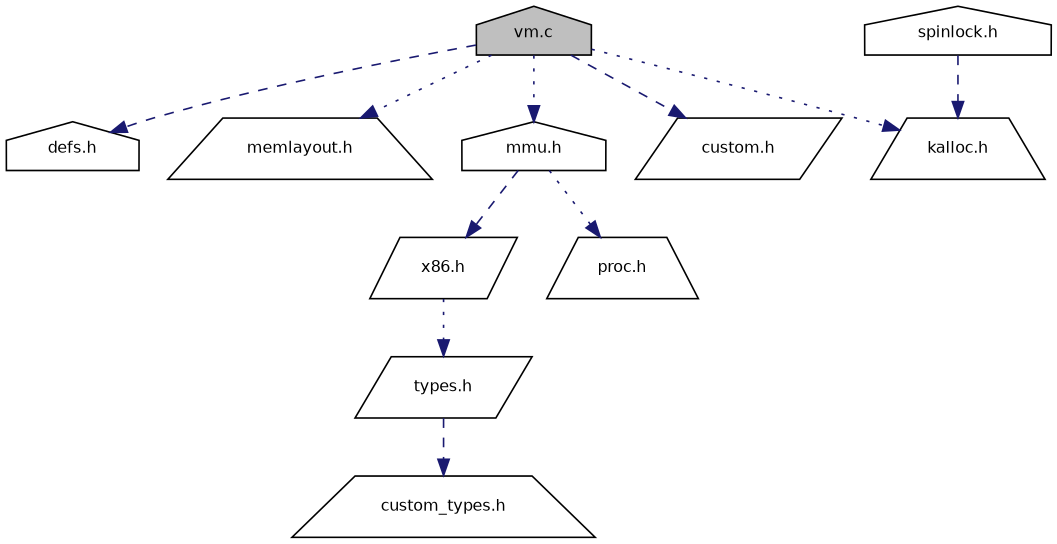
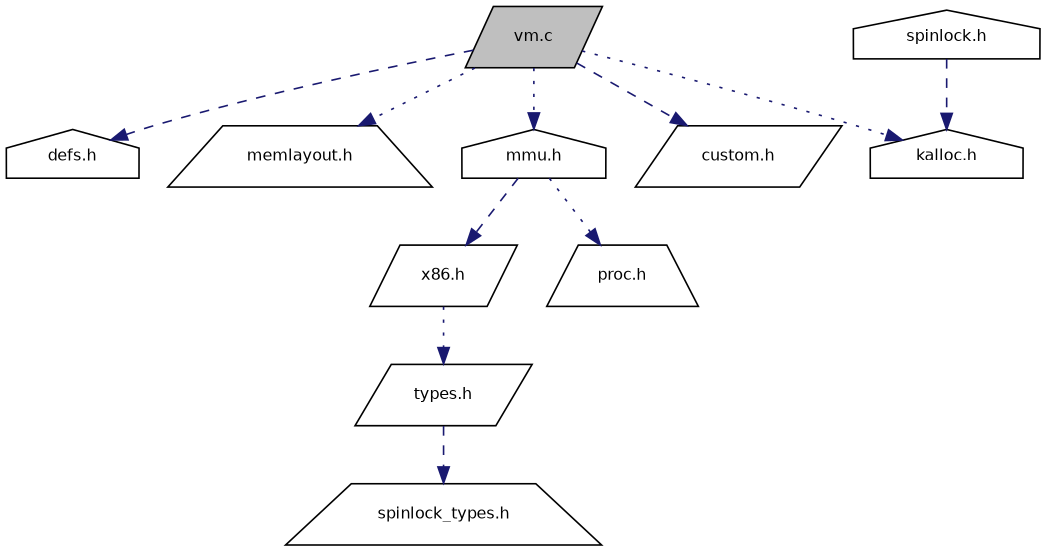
node "vm.c": shape house -> parallelogram
node "kalloc.h": shape trapezium -> house
node "custom_types.h": label "custom_types.h" -> "spinlock_types.h"
